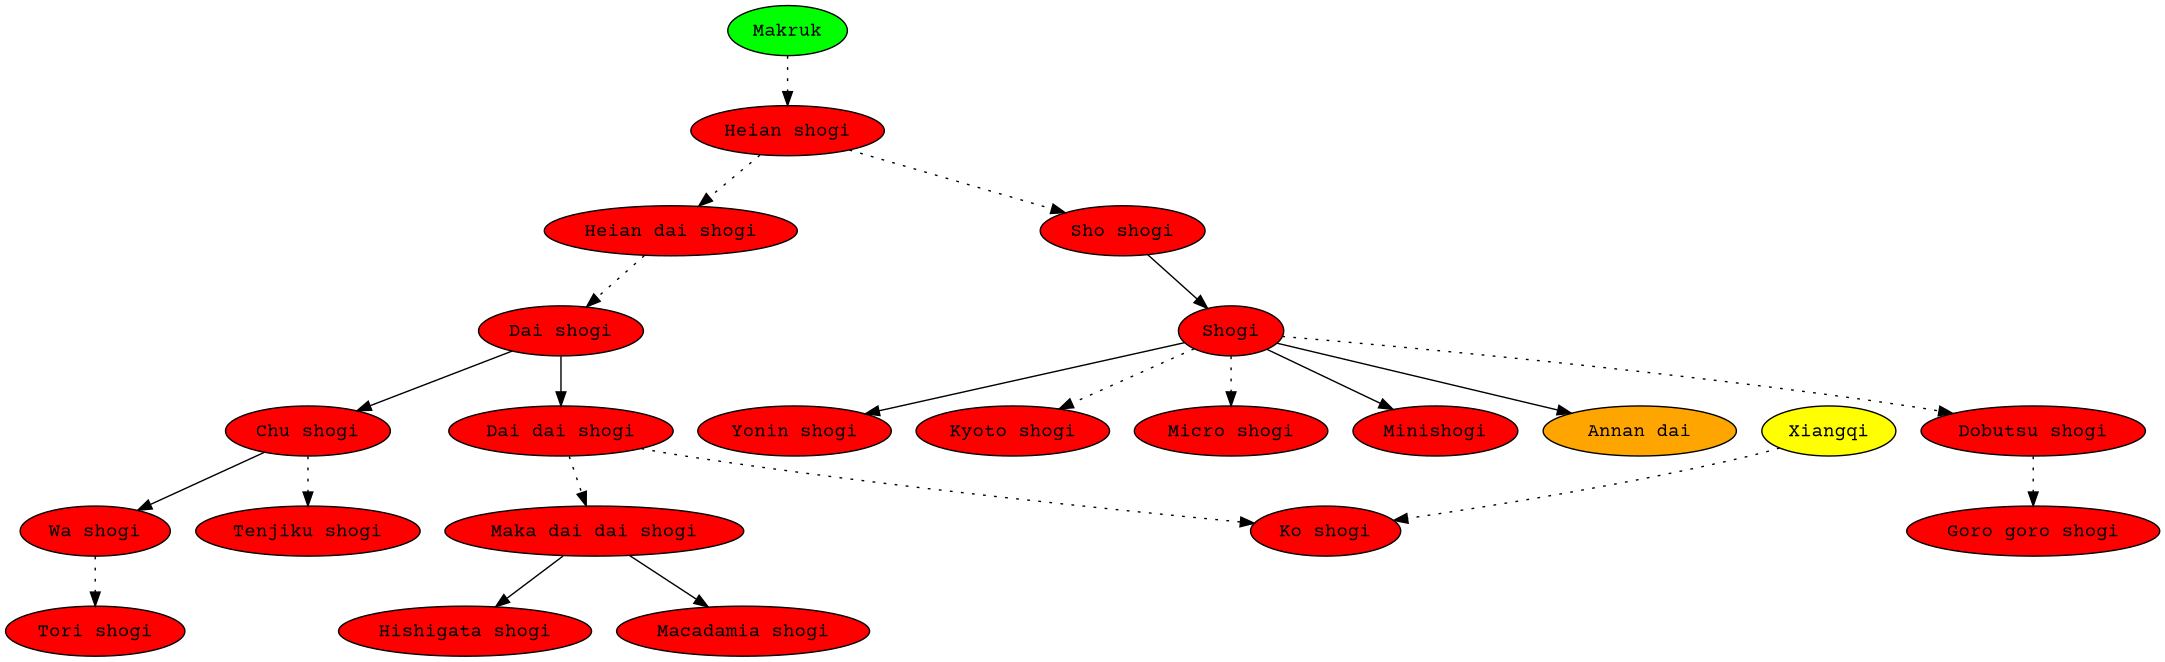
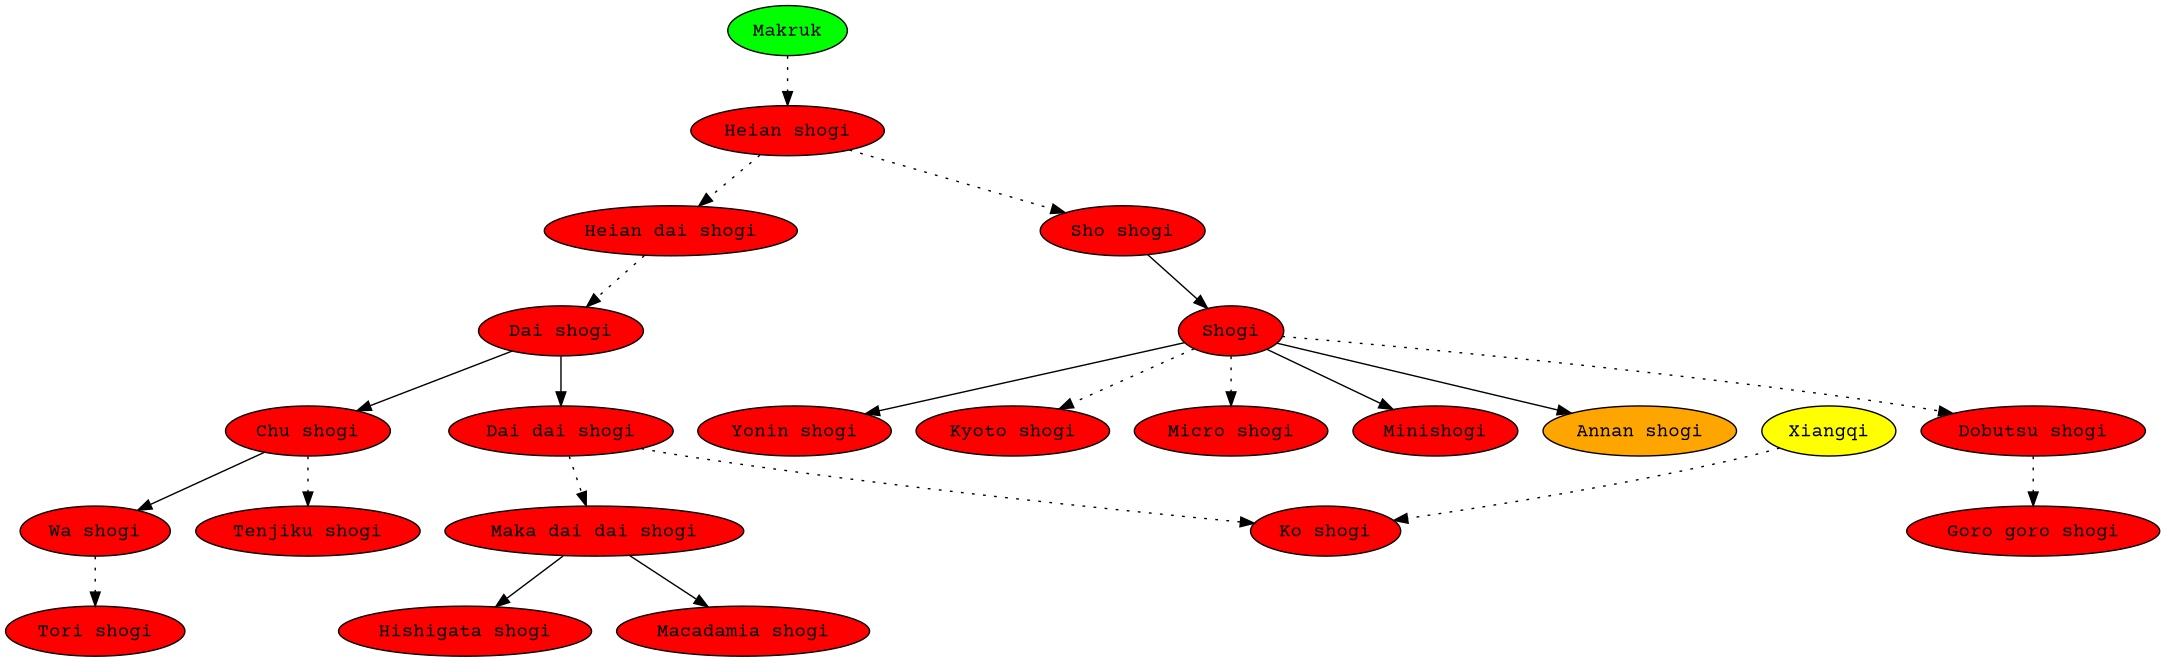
node "Annan dai": label "Annan dai" -> "Annan shogi"
